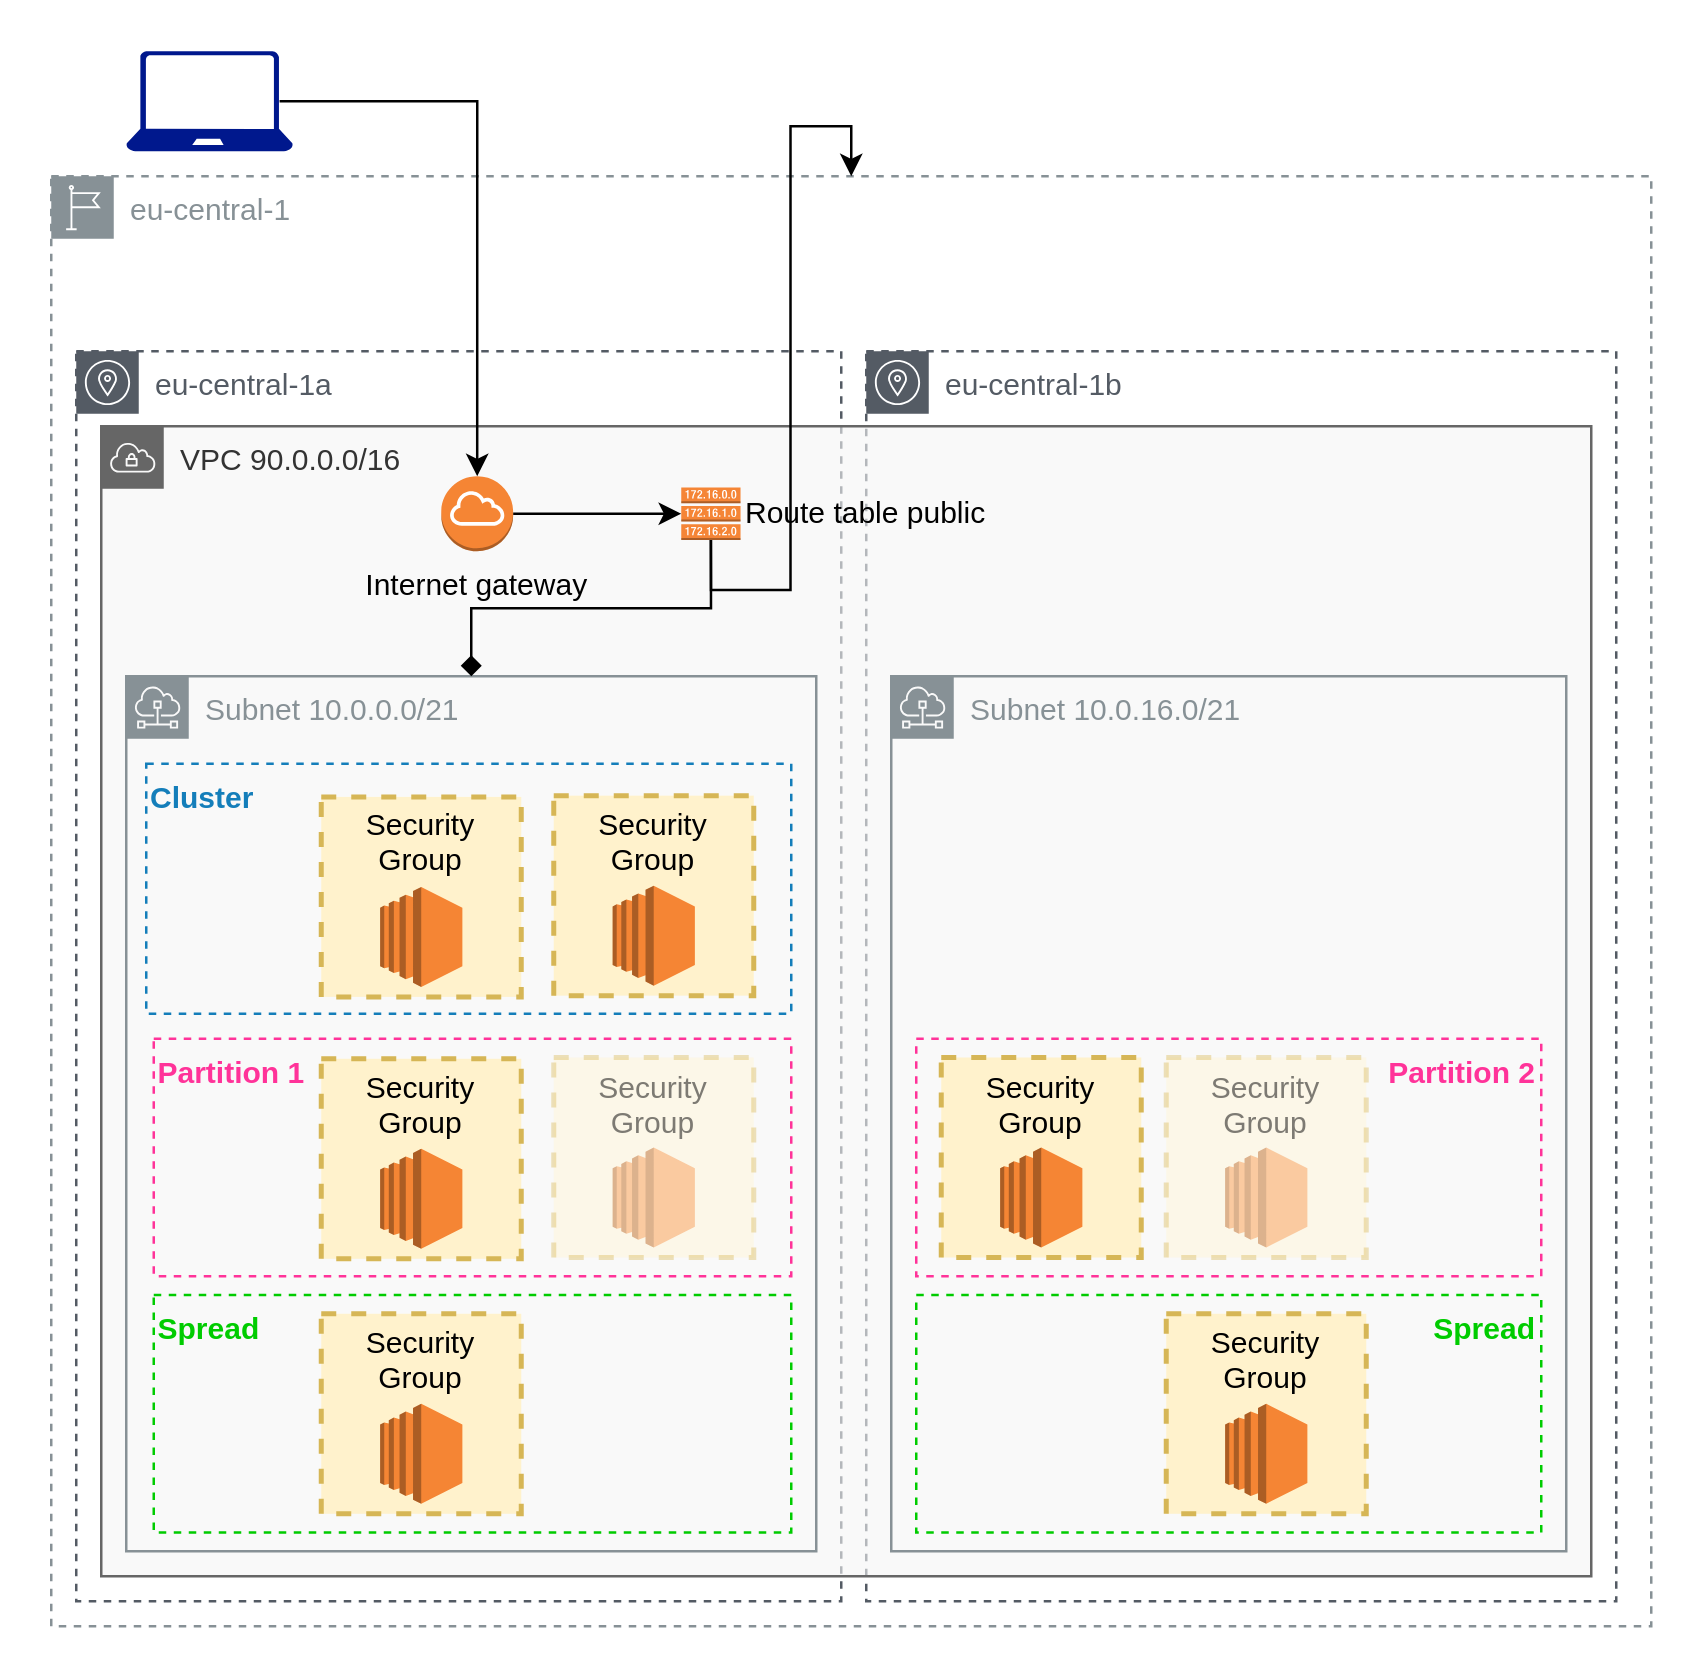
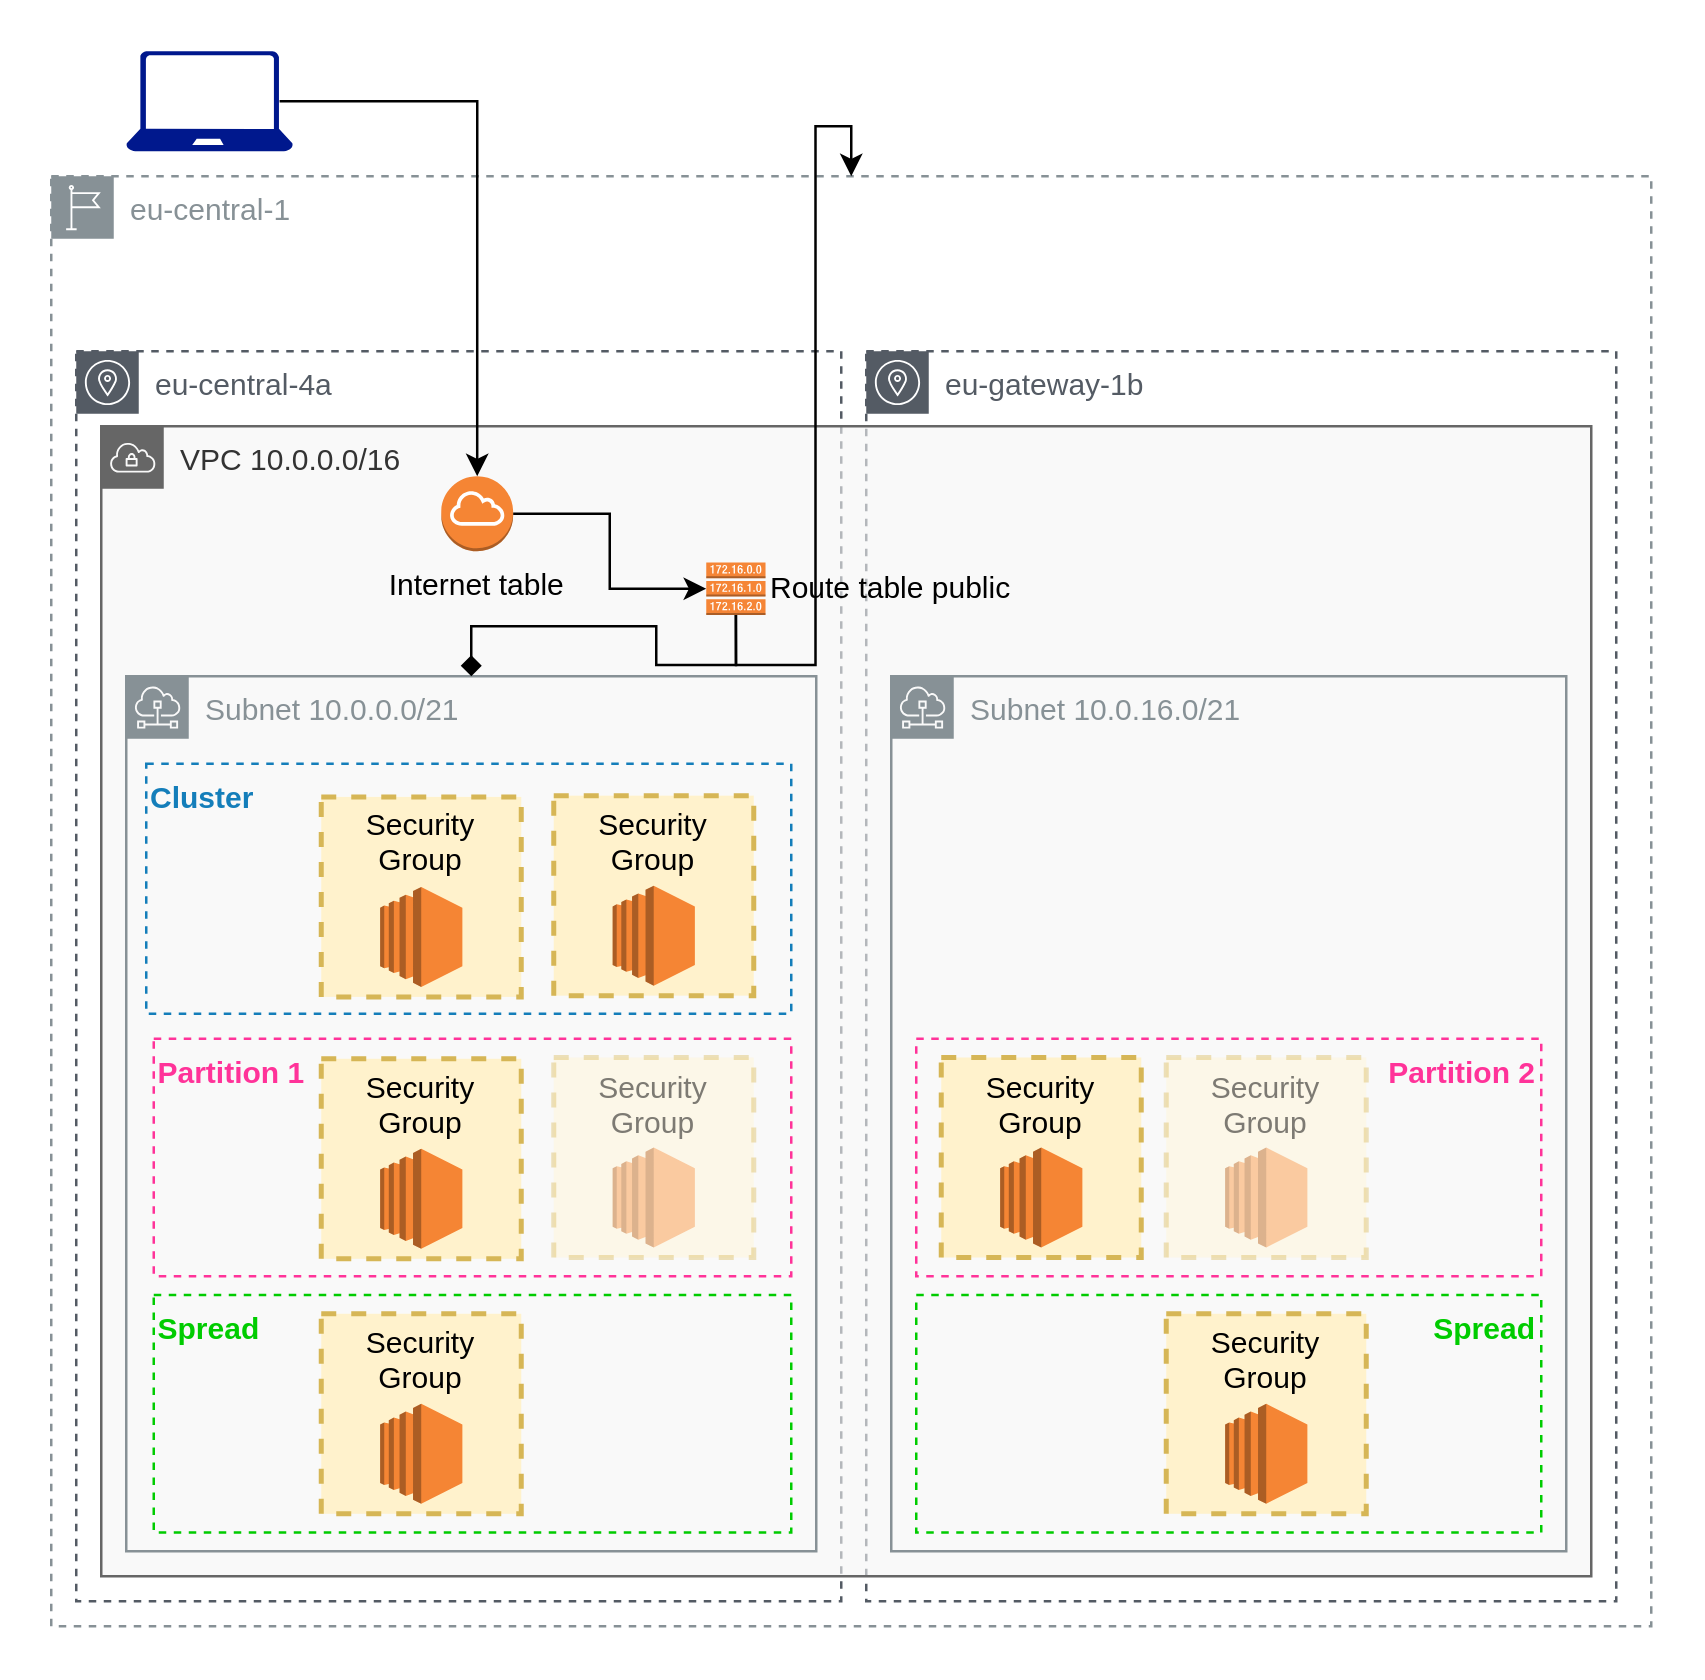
node "eu-central-1a": label "eu-central-1a" -> "eu-central-4a"
node "eu-central-1b": label "eu-central-1b" -> "eu-gateway-1b"
node "VPC 90.0.0.0/16": label "VPC 90.0.0.0/16" -> "VPC 10.0.0.0/16"
node "Route table public": moved (711, 514) -> (736, 589)
node "Internet gateway": label "Internet gateway" -> "Internet table"
